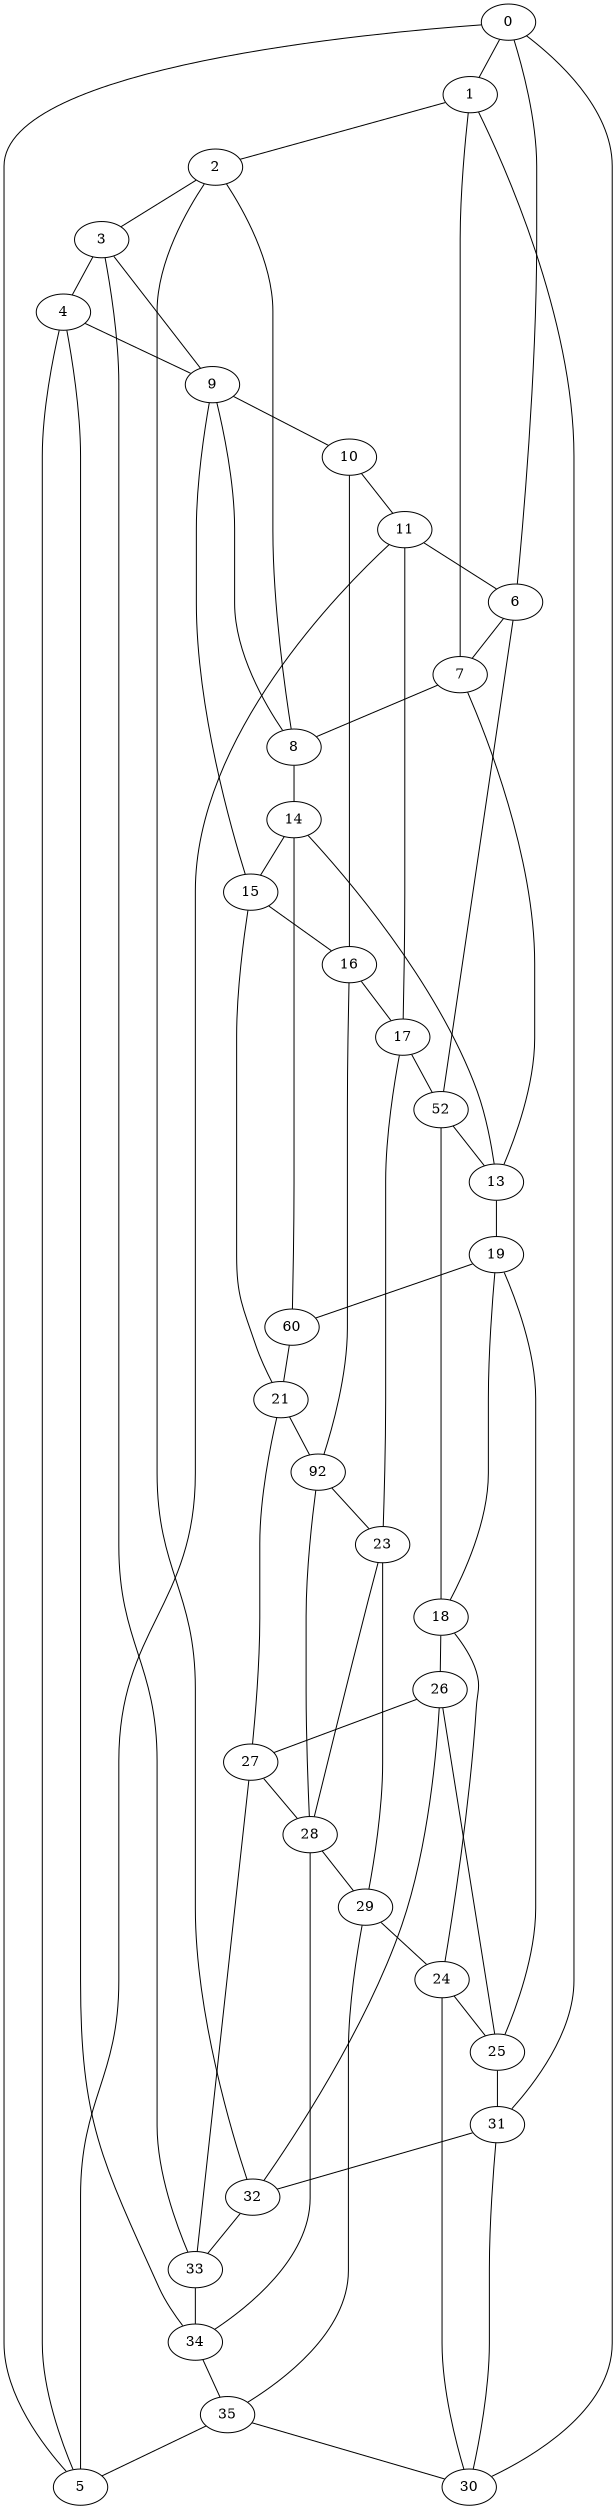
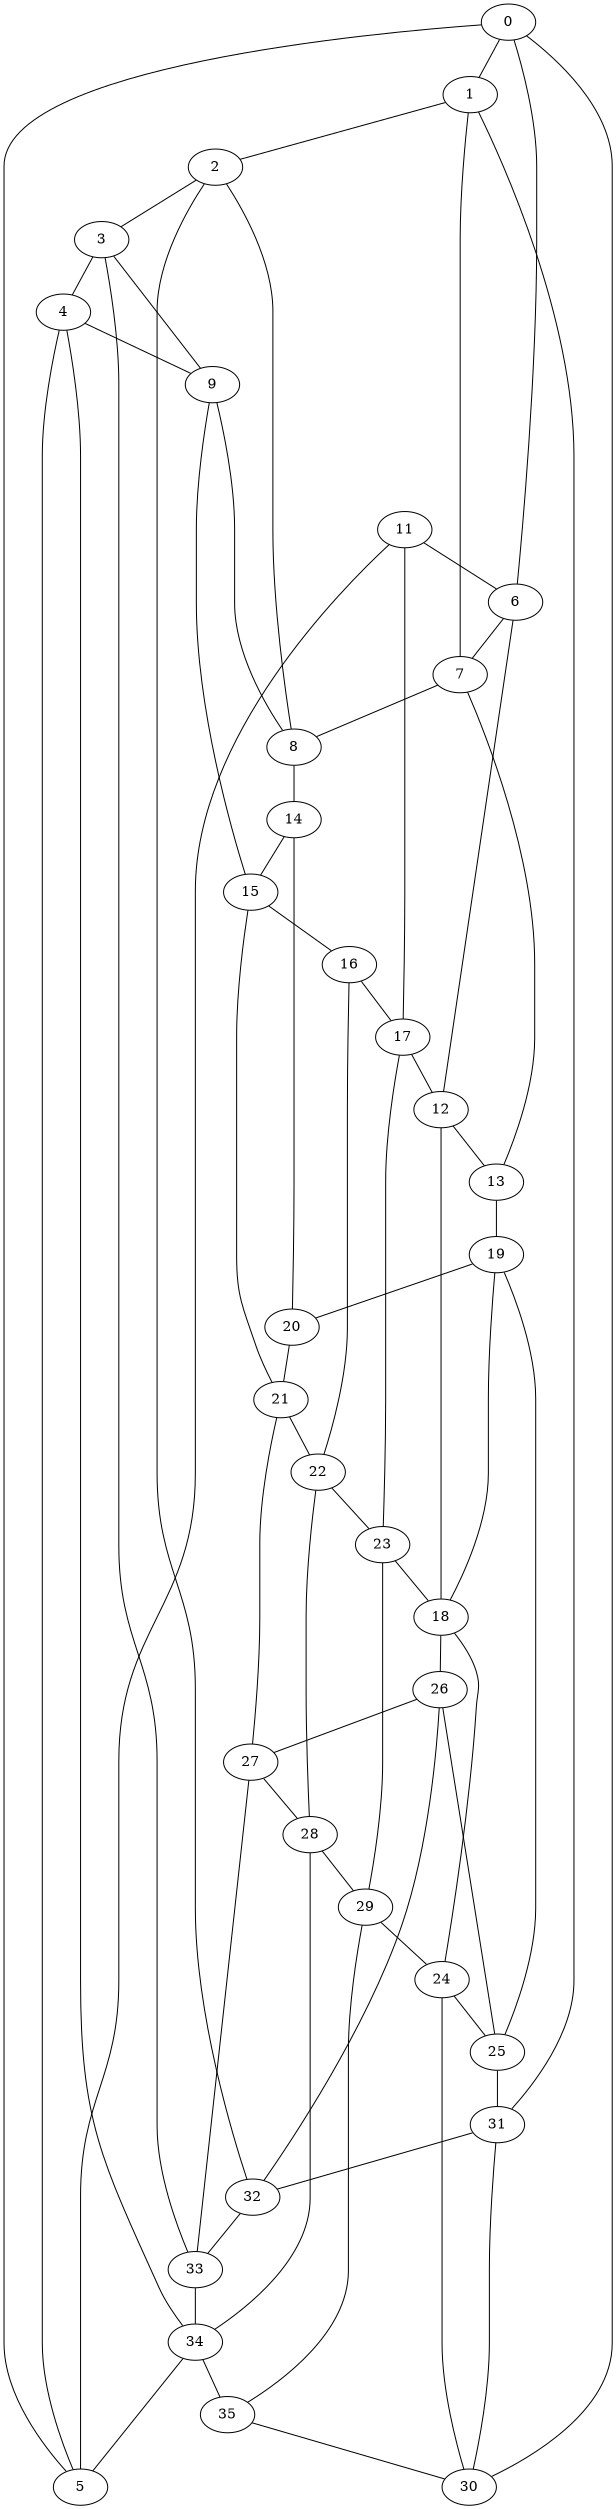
node "10": removed
edge "14" -- "13": removed
node "52": label "52" -> "12"
node "60": label "60" -> "20"
node "92": label "92" -> "22"
edge "23" -- "28": now "23" -- "18"
edge "35" -- "5": now "34" -- "5"
